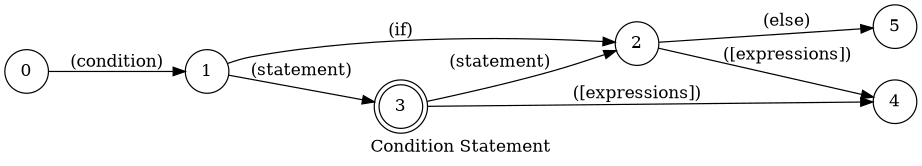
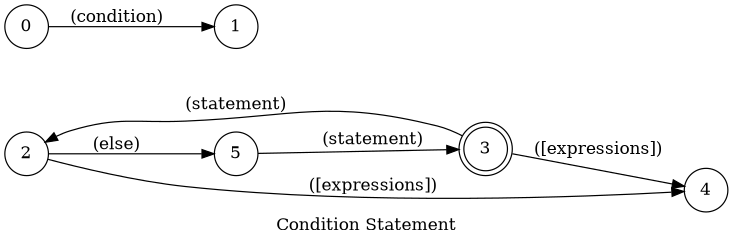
edge "1" -> "2": removed, label "(if)"
edge "1" -> "3": now "5" -> "3"
